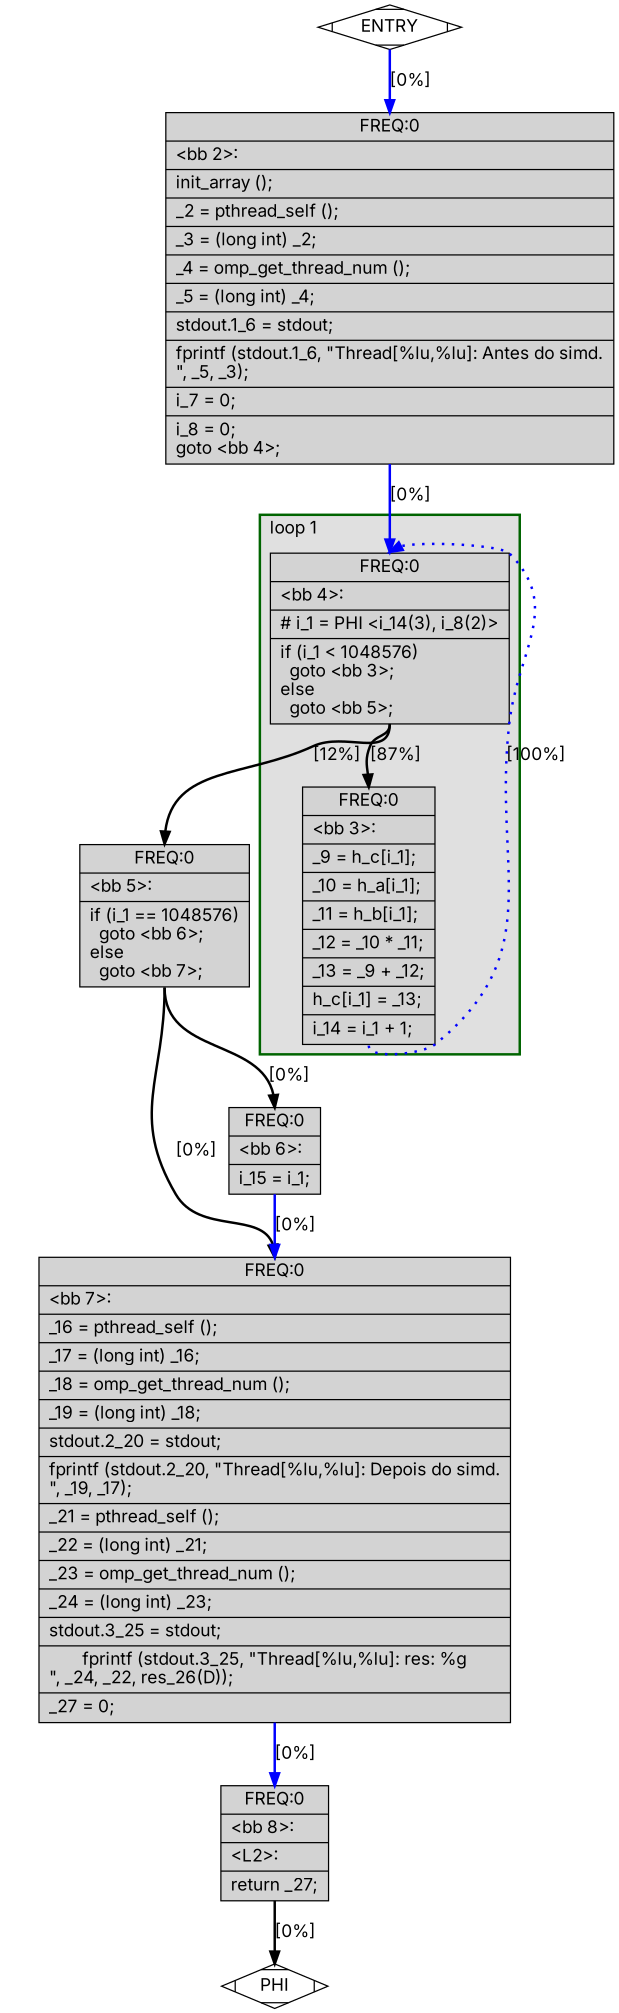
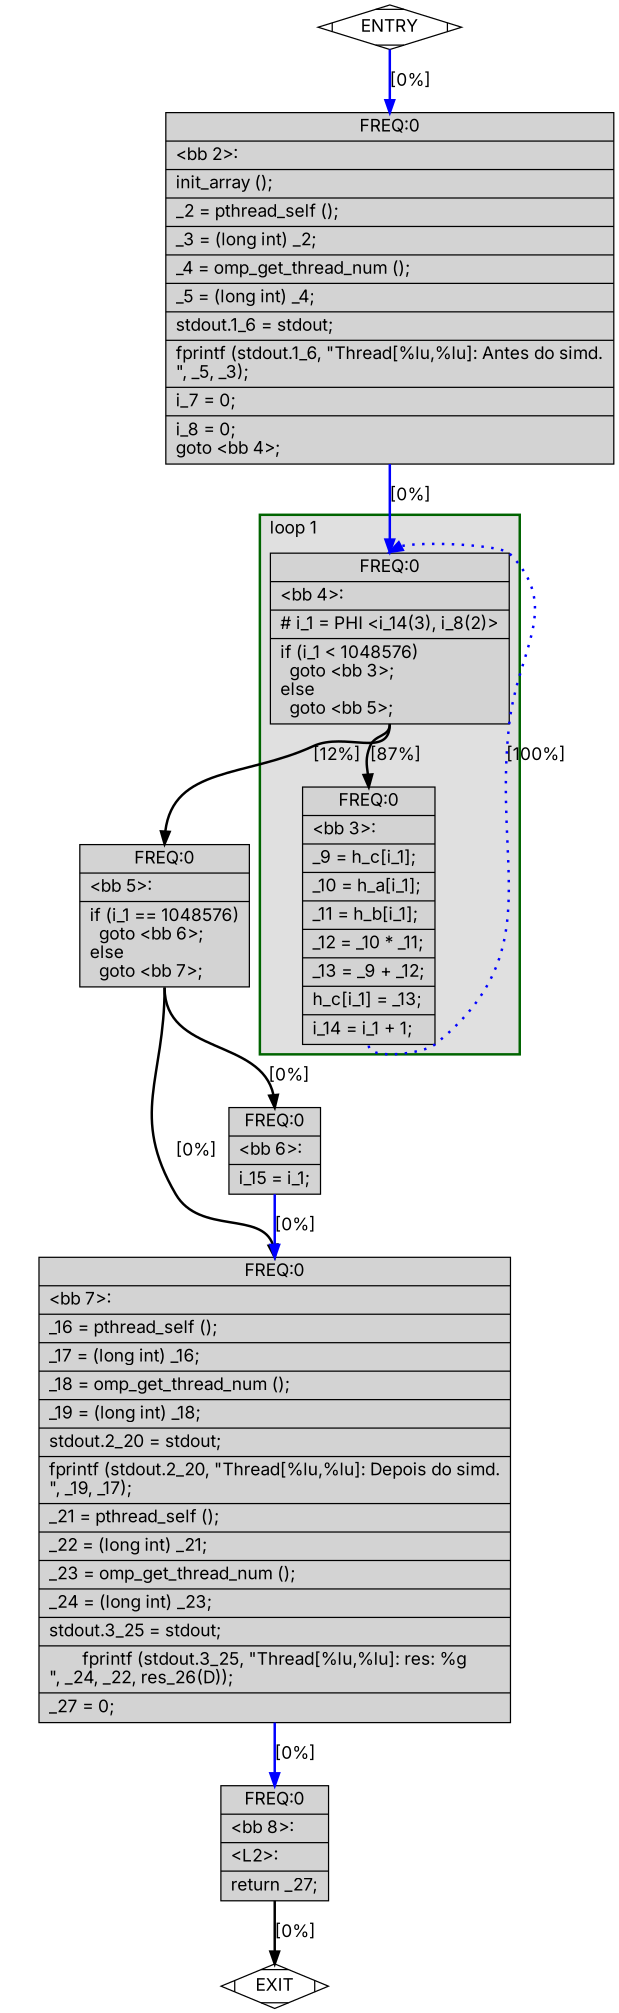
node "PHI": label "PHI" -> "EXIT"
